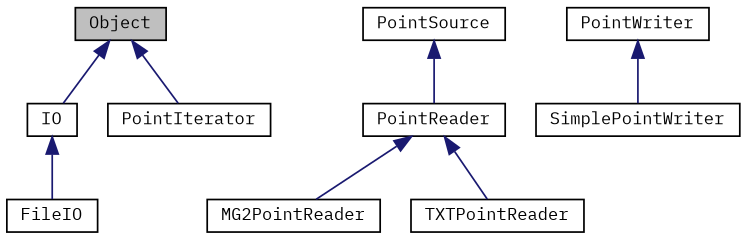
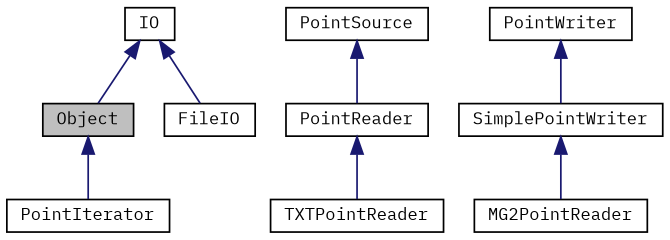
edge "IO" -> "Object": reversed
edge "MG2PointReader" -> "PointReader": now "MG2PointReader" -> "SimplePointWriter"
